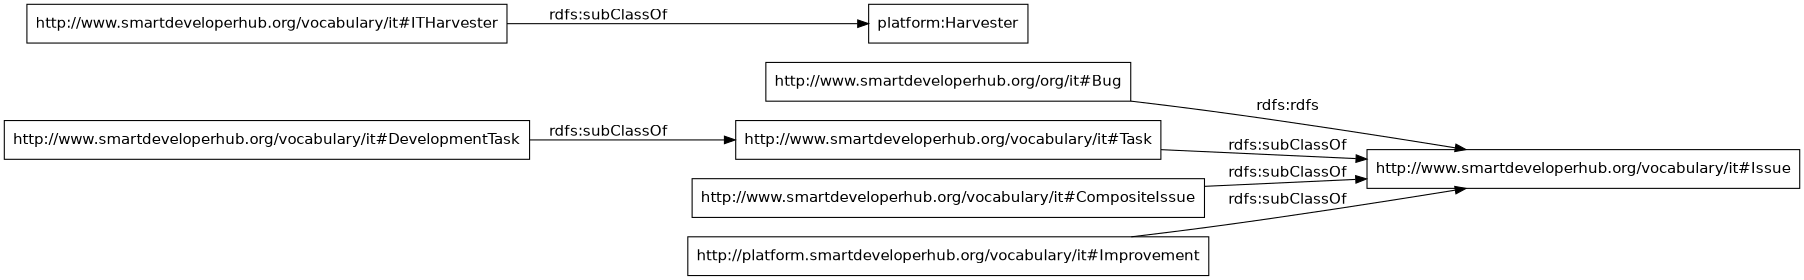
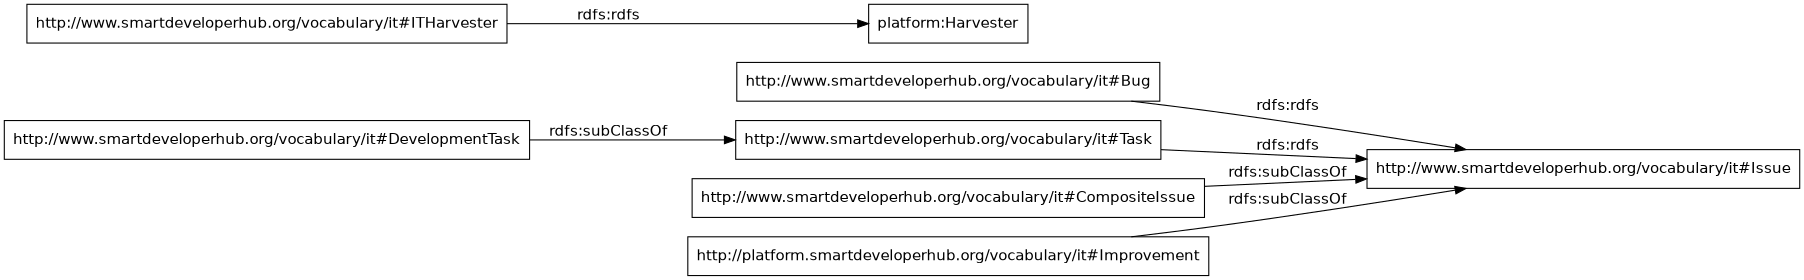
edge "http://www.smartdeveloperhub.org/vocabulary/it#ITHarvester" -> "platform:Harvester": label "rdfs:subClassOf" -> "rdfs:rdfs"
node "http://www.smartdeveloperhub.org/org/it#Bug": label "http://www.smartdeveloperhub.org/org/it#Bug" -> "http://www.smartdeveloperhub.org/vocabulary/it#Bug"
edge "http://www.smartdeveloperhub.org/vocabulary/it#Task" -> "http://www.smartdeveloperhub.org/vocabulary/it#Issue": label "rdfs:subClassOf" -> "rdfs:rdfs"
